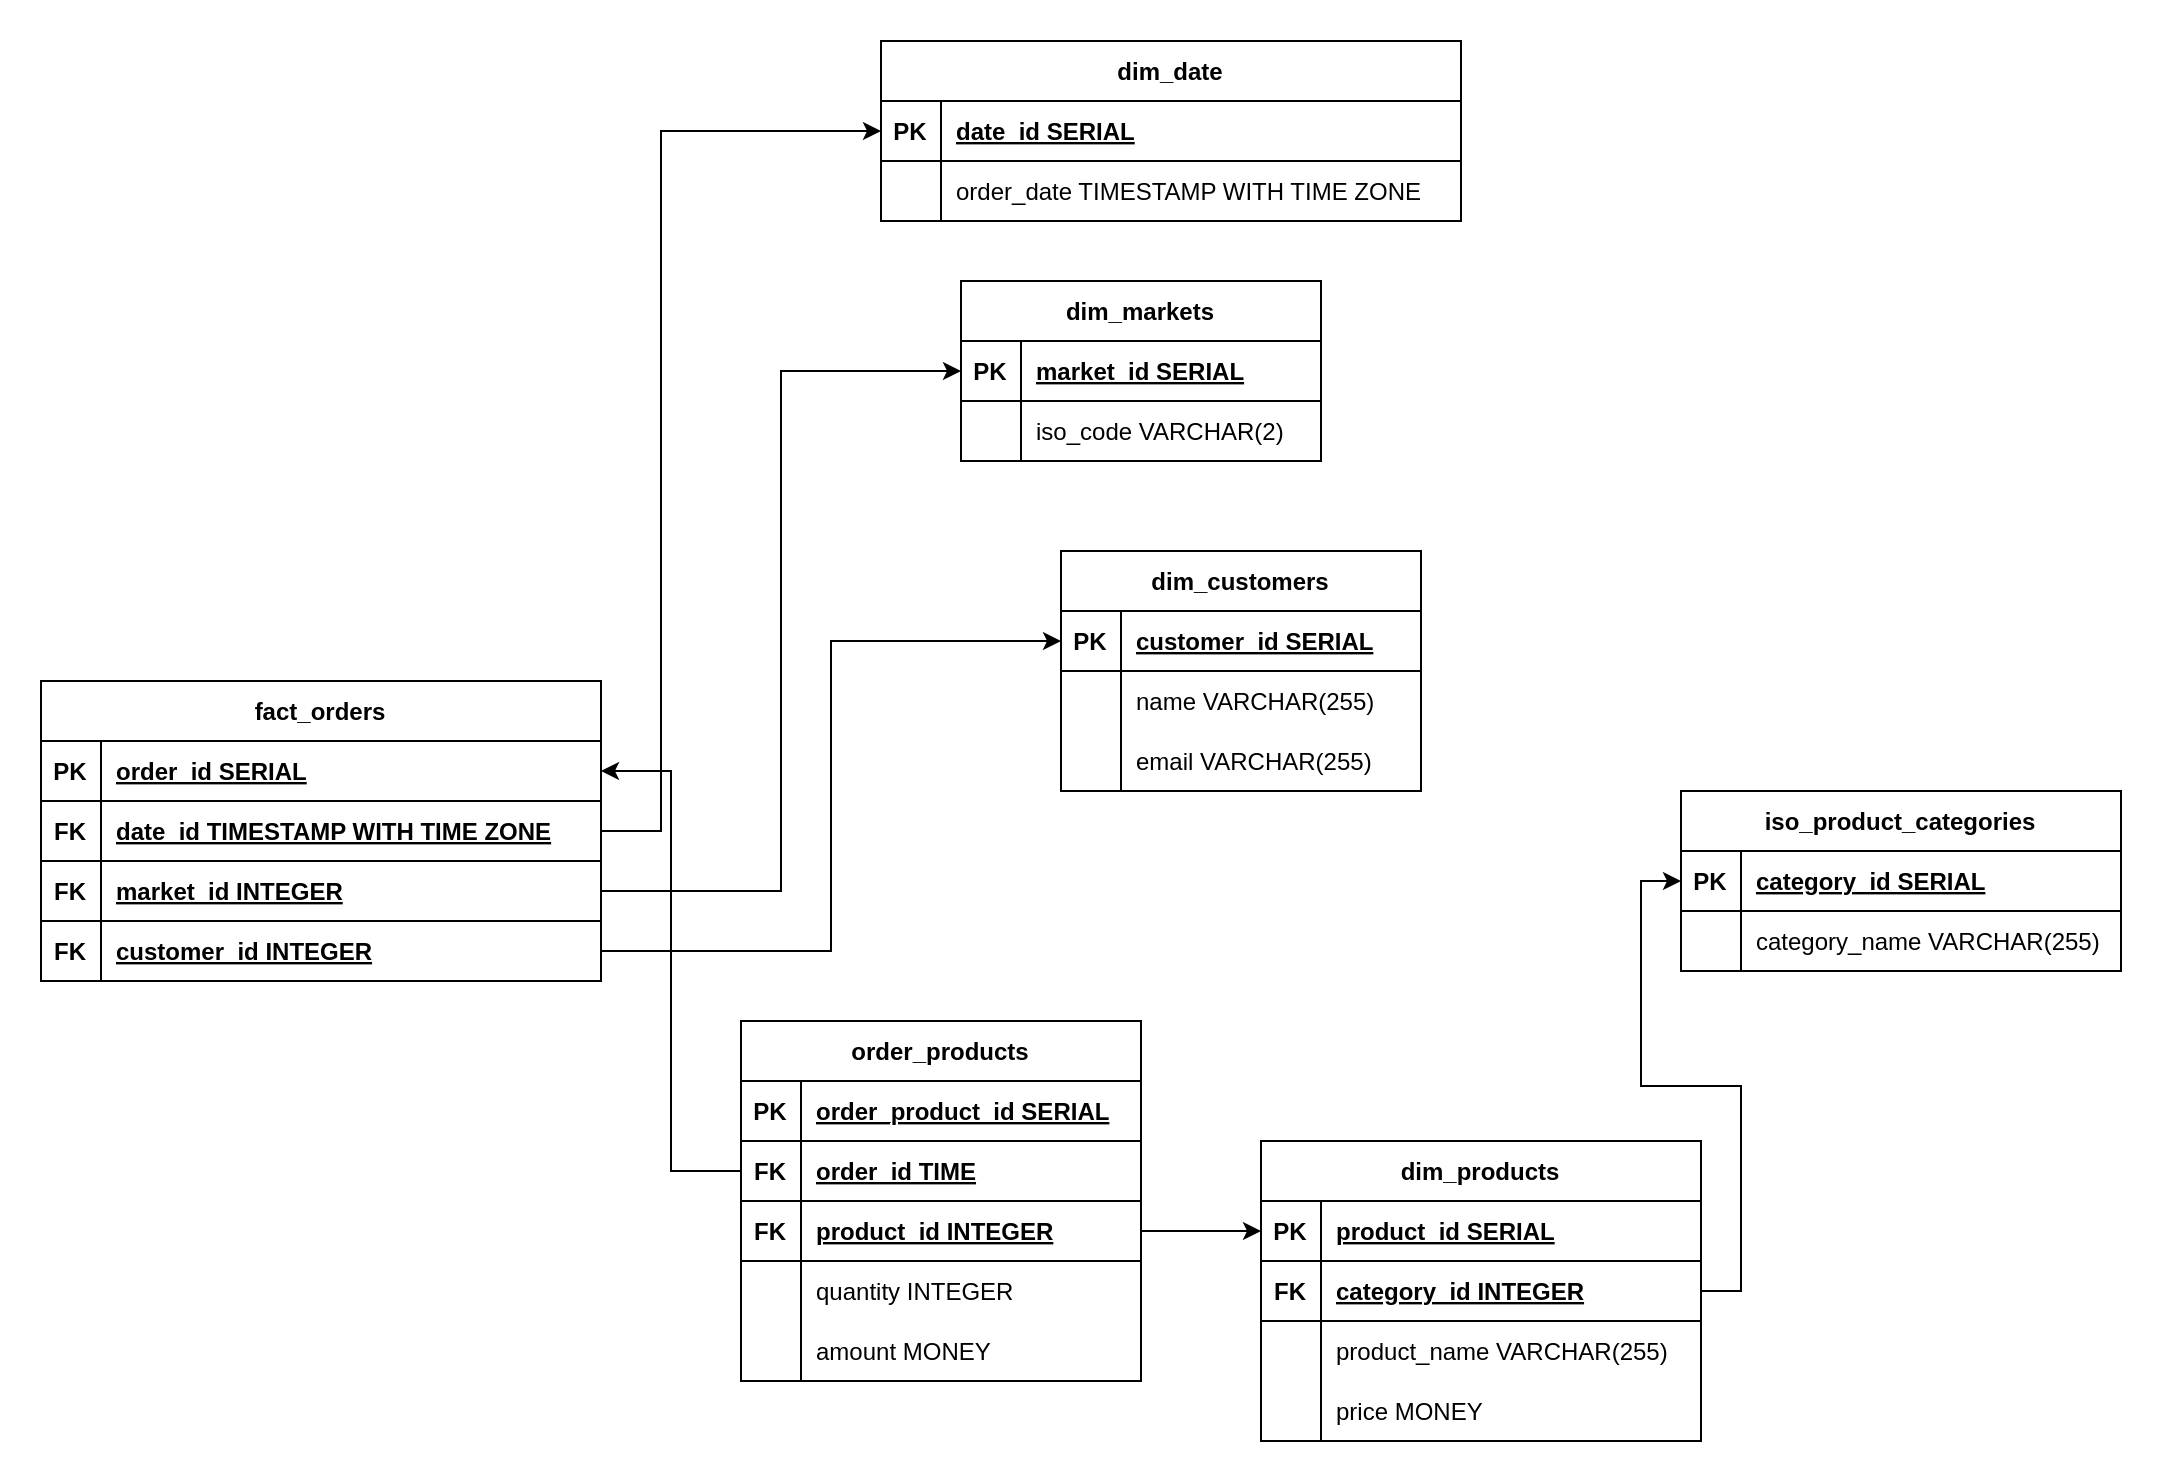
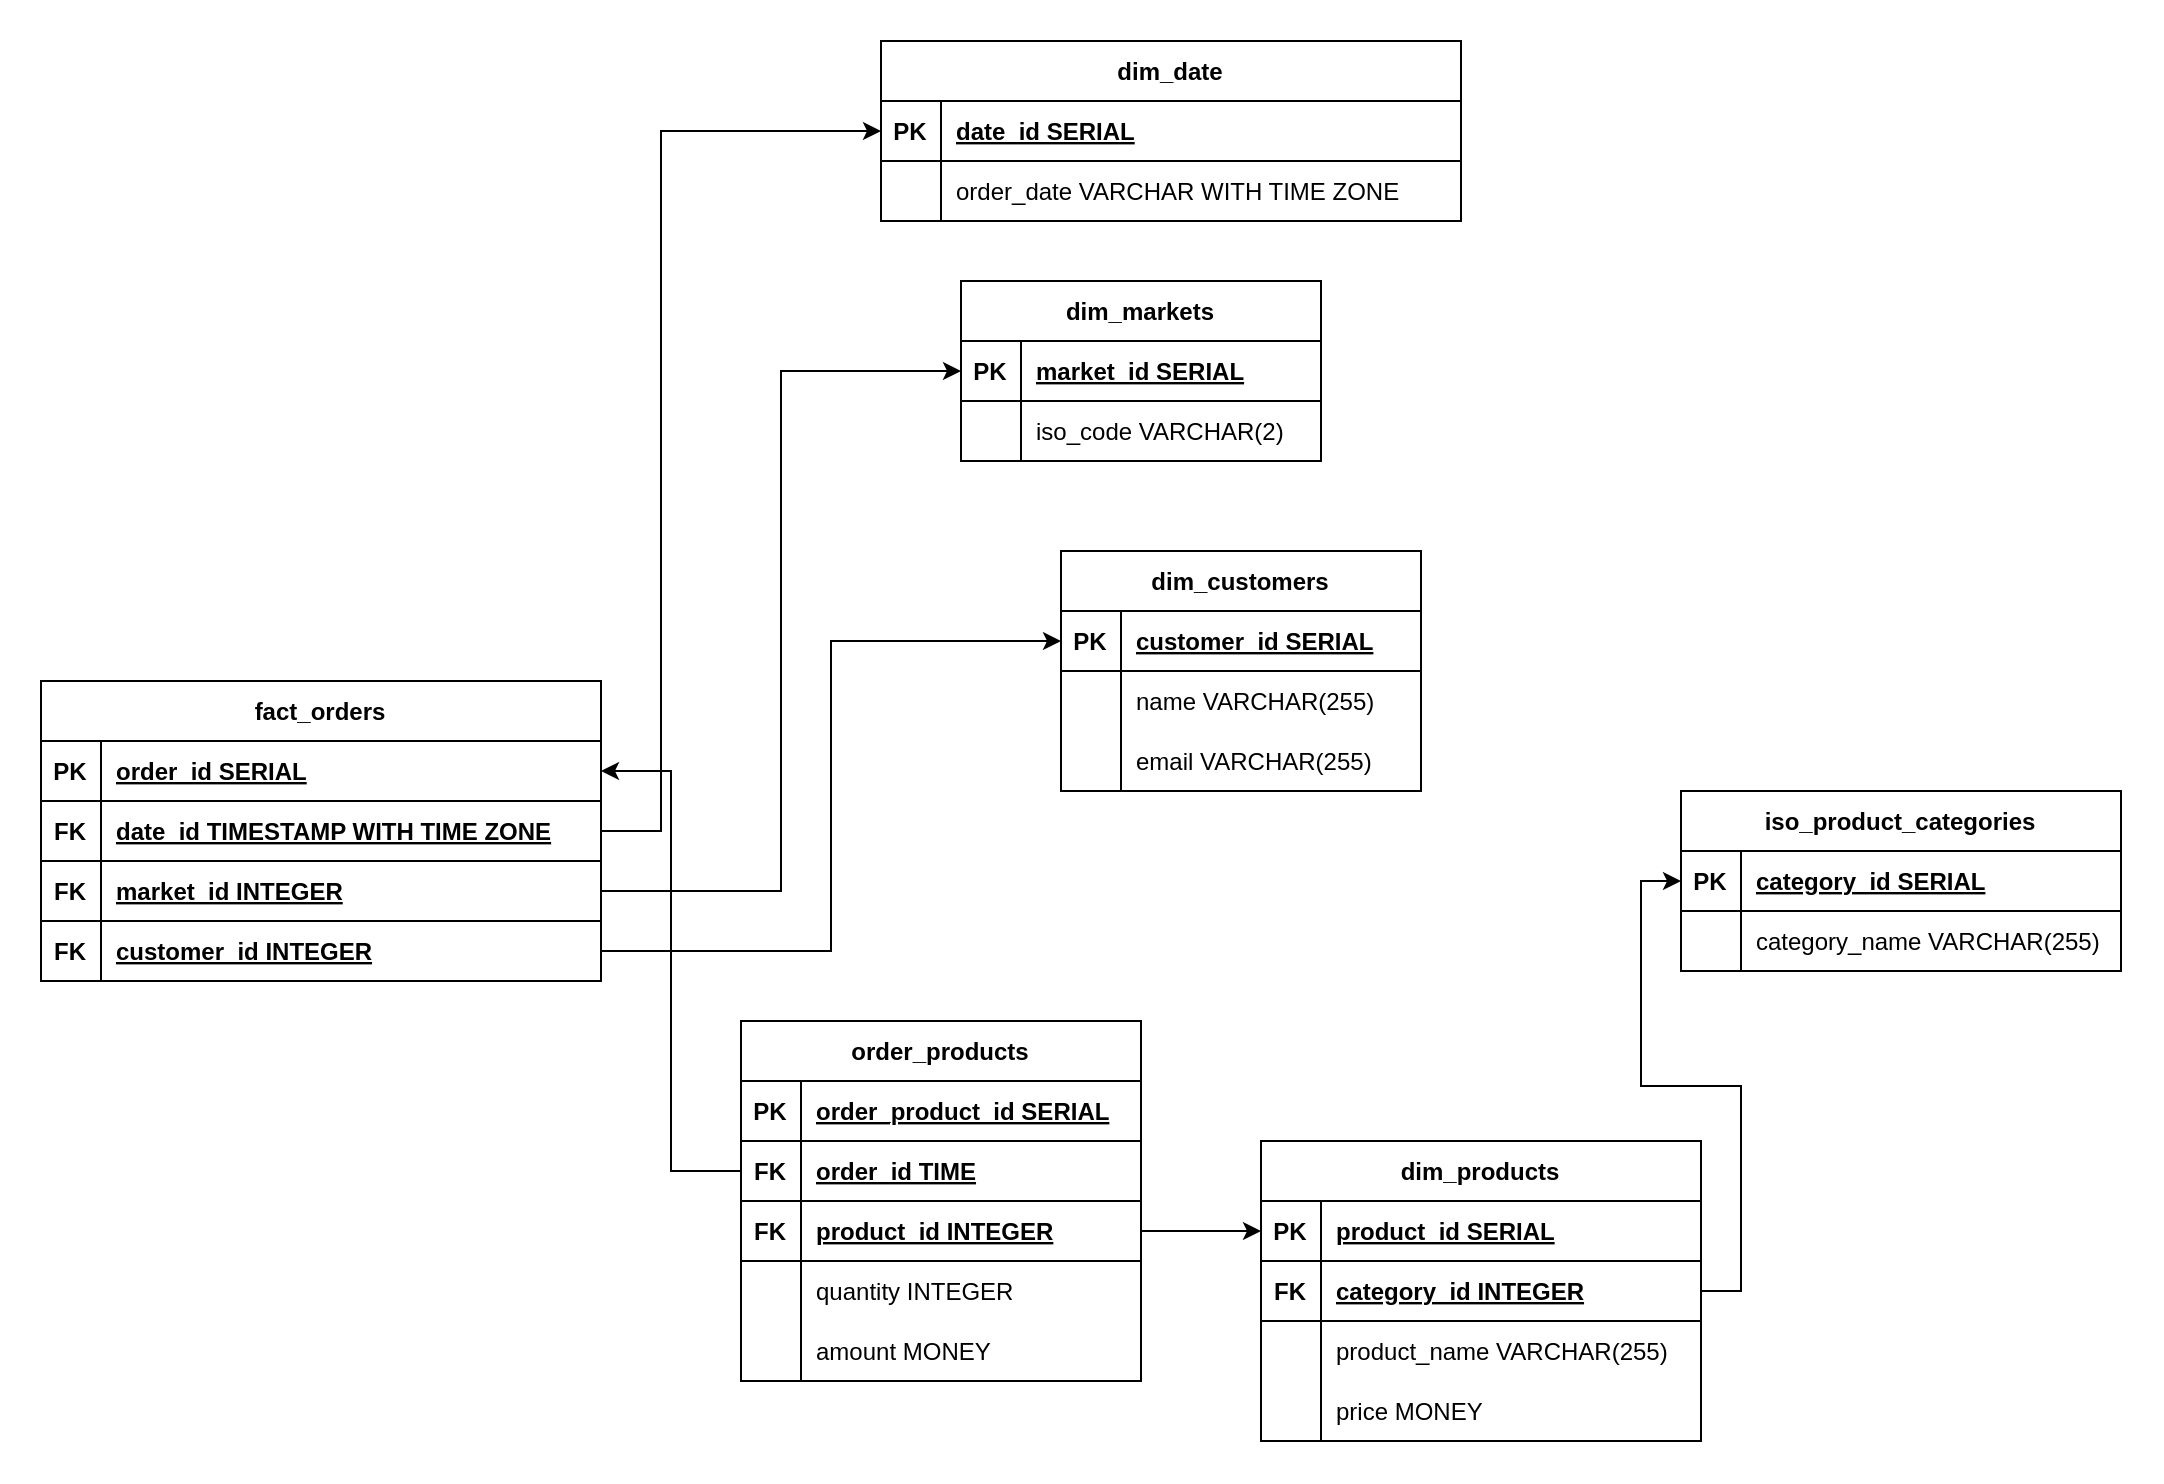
node "order_date TIMESTAMP WITH TIME ZONE": label "order_date TIMESTAMP WITH TIME ZONE" -> "order_date VARCHAR WITH TIME ZONE"
